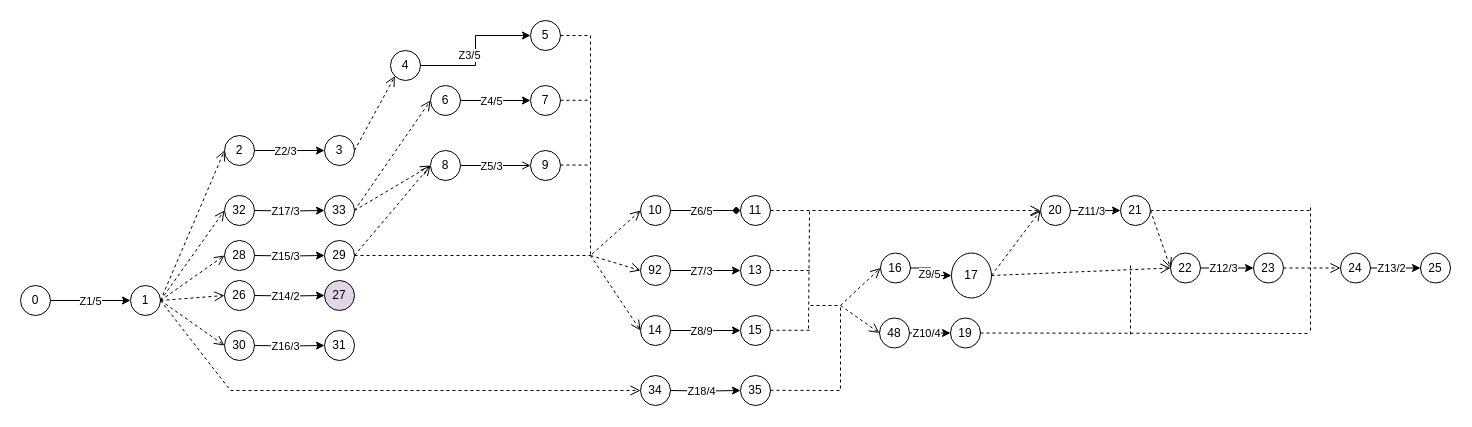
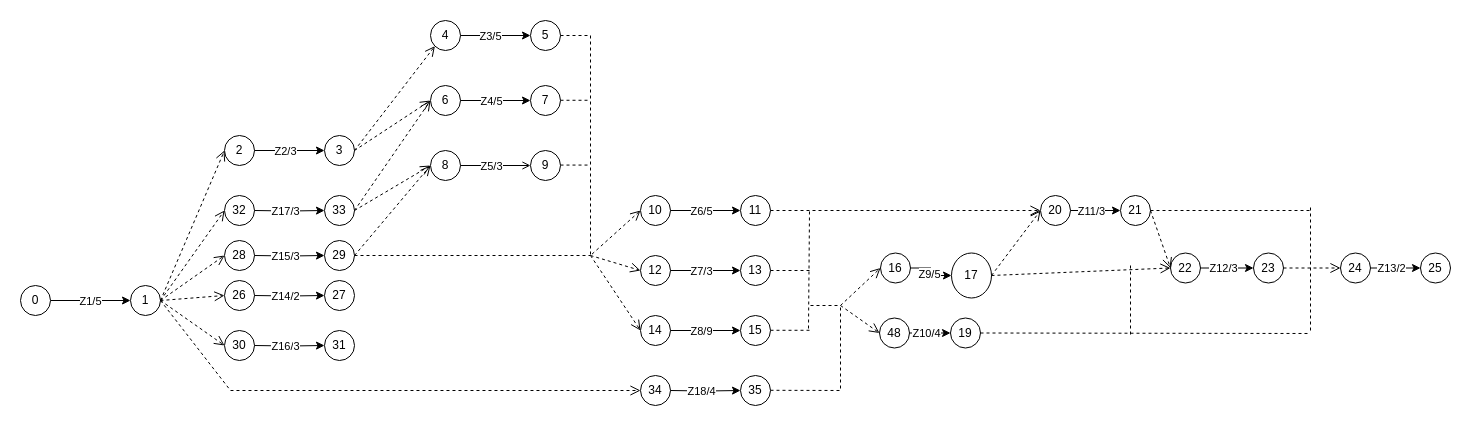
node "4": moved (406, 66) -> (446, 36)
edge "3" -> "6": added
edge "10" -> "11": arrowhead diamond -> classic
node "92": label "92" -> "12"
node "27": fillcolor #e1d5e7 -> #ffffff
